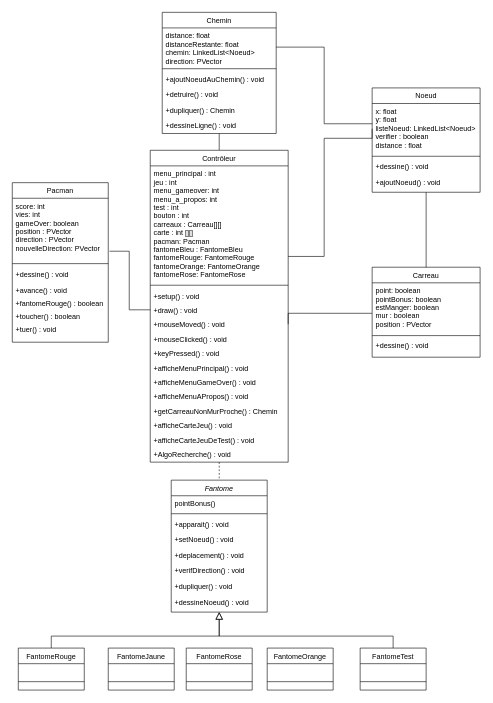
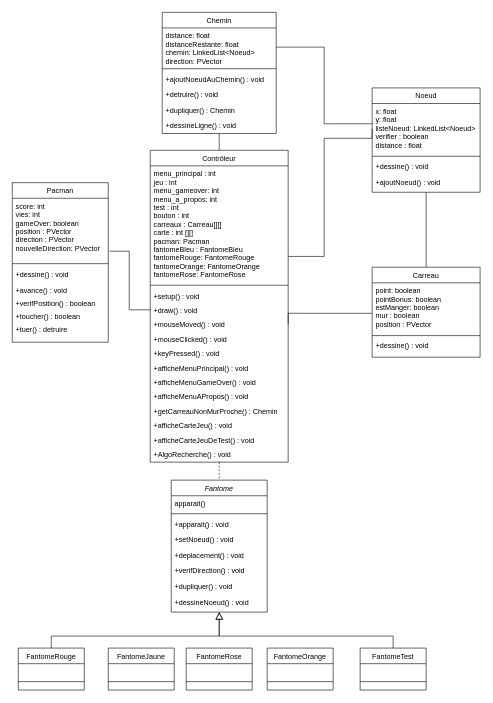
node "+fantomeRouge() : boolean": label "+fantomeRouge() : boolean" -> "+verifPosition() : boolean"
node "+tuer() : void": label "+tuer() : void" -> "+tuer() : detruire"
node "pointBonus()": label "pointBonus()" -> "apparait()"
